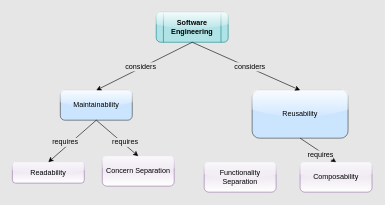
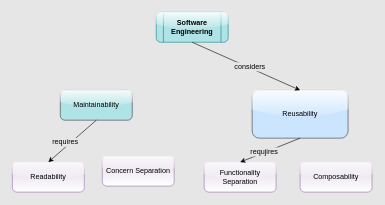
edge "Software Engineering" -> "Maintainability": removed, label "considers"
node "Maintainability": fillcolor #cce5ff -> #b0e3e6
edge "Maintainability" -> "Concern Separation": removed, label "requires"
edge "Reusability" -> "Functionality Separation": added, label "requjires"
edge "Reusability" -> "Composability": removed, label "requires"
node "Readability": size 72x21 -> 72x30
